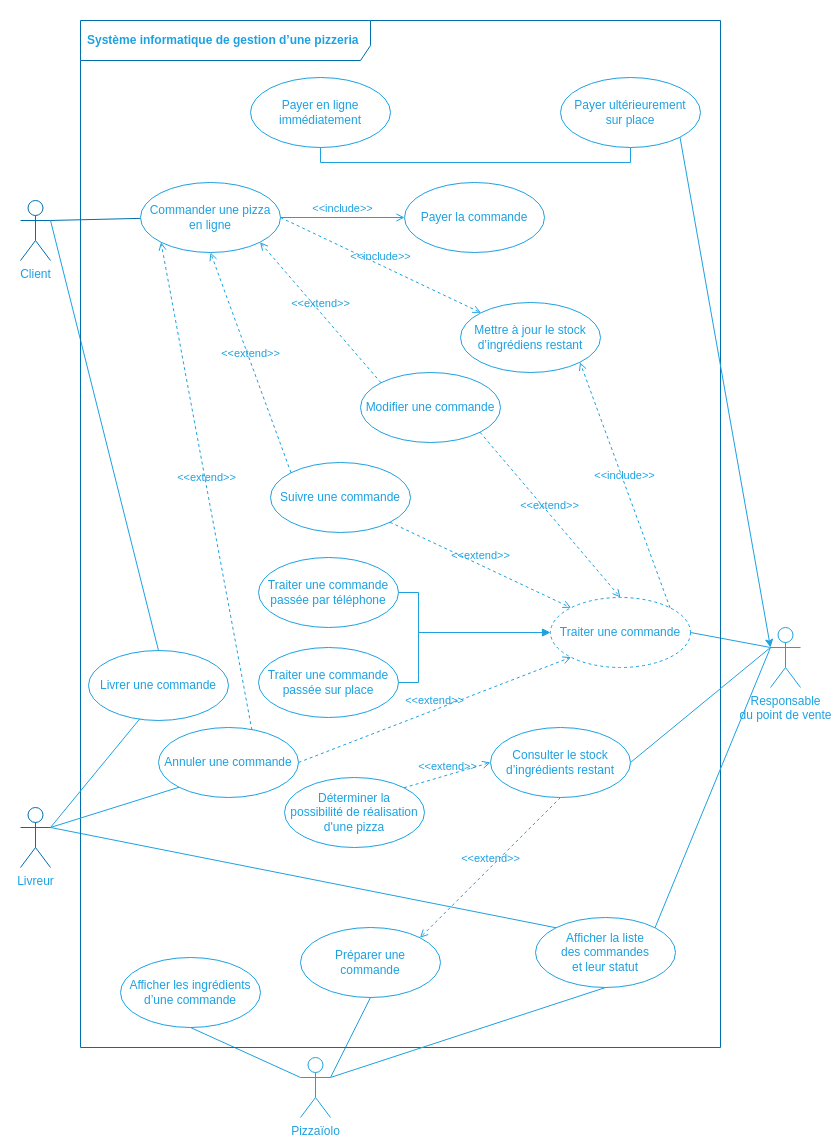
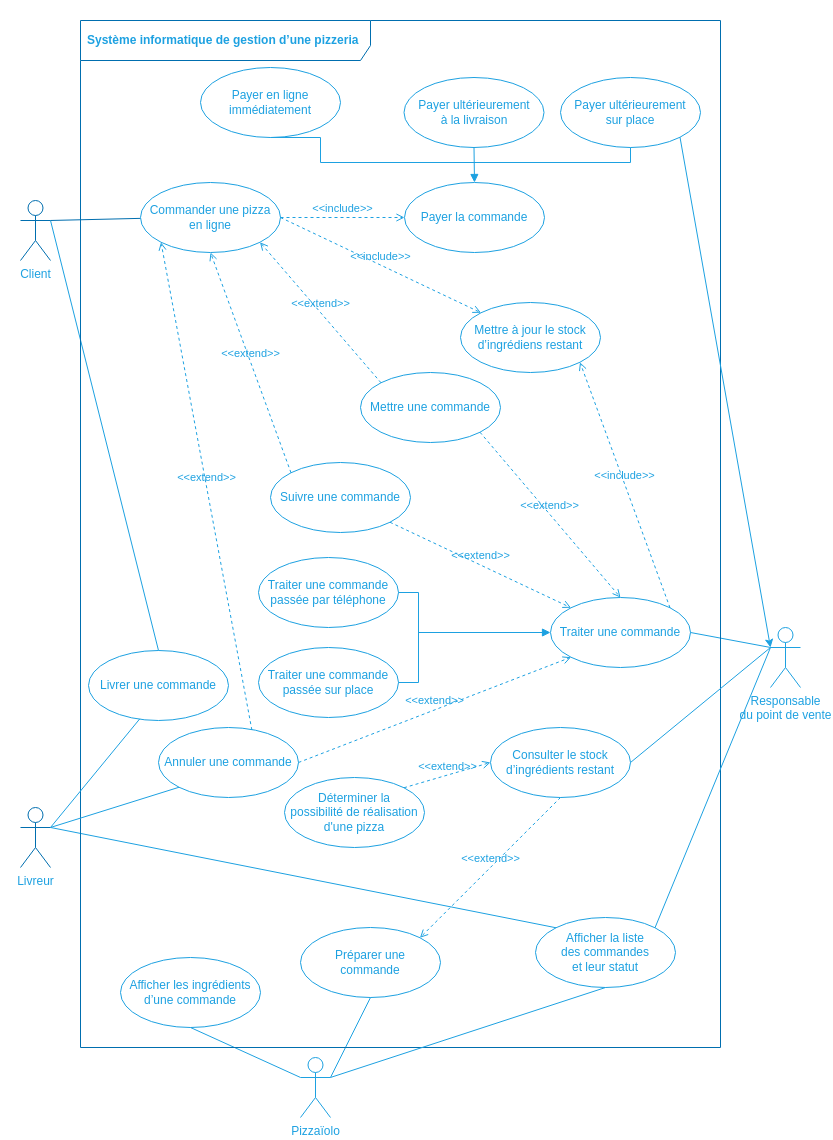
node "Payer en ligne immédiatement": moved (321, 113) -> (271, 103)
node "Payer ultérieurement à la livraison": added
edge "Payer ultérieurement à la livraison" -> "Payer la commande": added
edge "Commander une pizza en ligne" -> "Payer la commande": style solid -> dashed
node "Modifier une commande": label "Modifier une commande" -> "Mettre une commande"
node "Traiter une commande": style dashed -> solid
